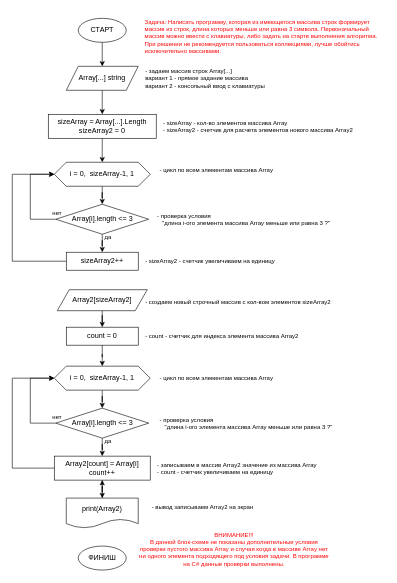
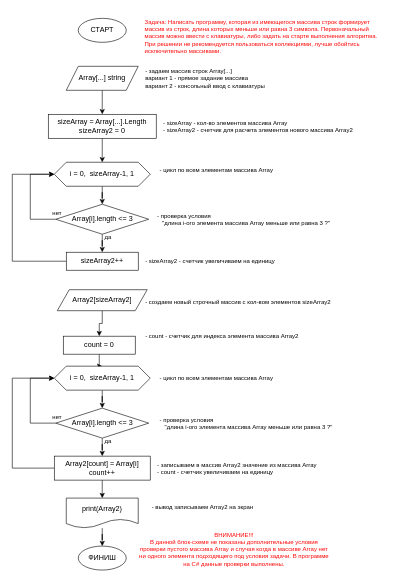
edge "СТАРТ" -> "Array[...] string": removed
node "count = 0": moved (102, 336) -> (99, 345)
edge "print(Array2)" -> "Array2[count] = Array[i] count++": now "print(Array2)" -> "ФИНИШ"
